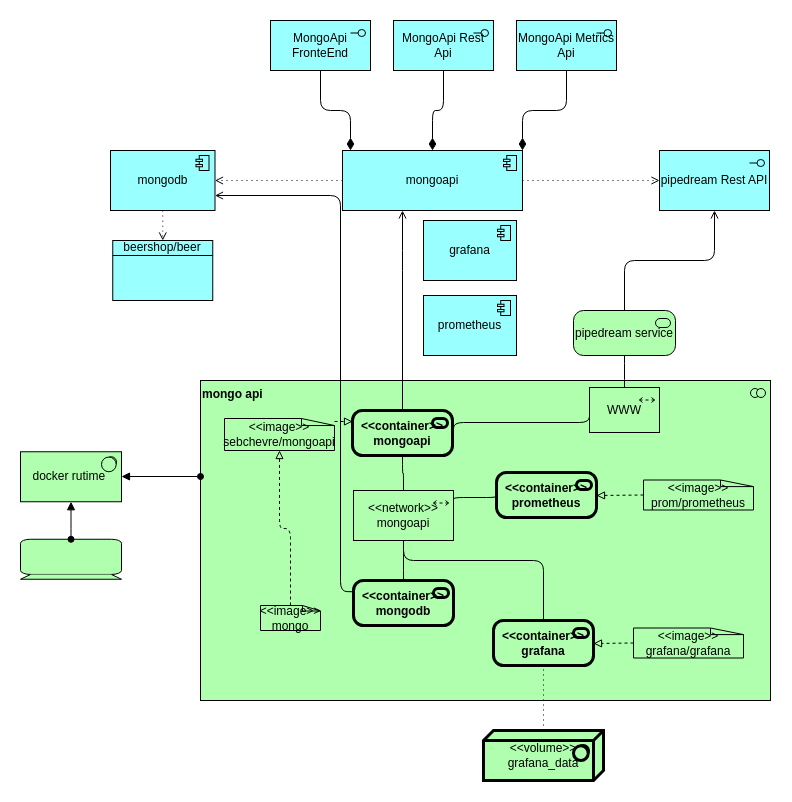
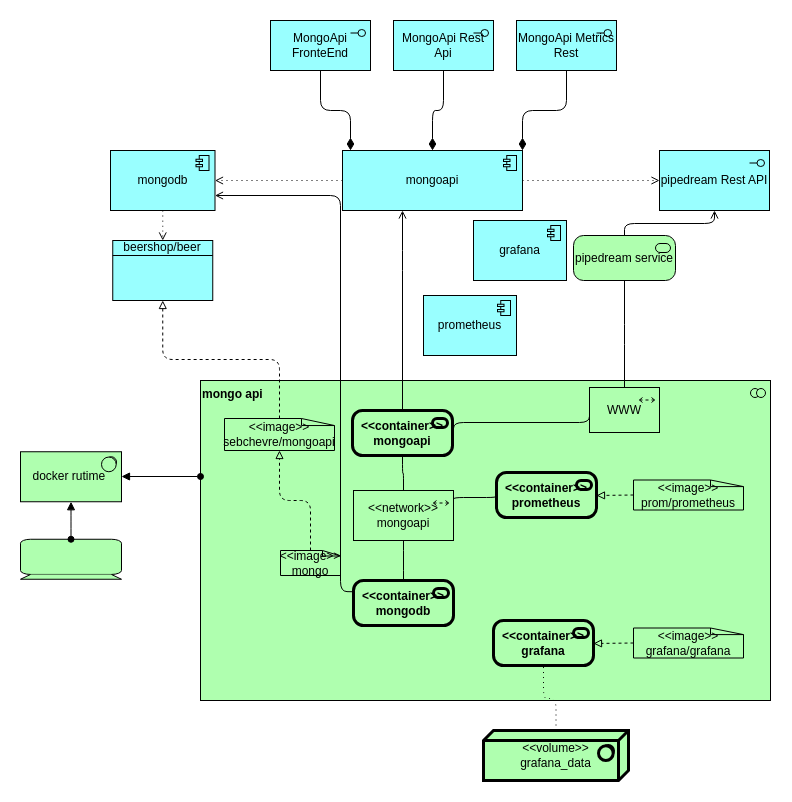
node "MongoApi Metrics Api": label "MongoApi Metrics Api" -> "MongoApi Metrics Rest"
node "grafana": moved (470, 251) -> (520, 251)
node "pipedream service": moved (625, 333) -> (625, 258)
edge "<<image>> sebchevre/mongoapi" -> "<<container>> mongoapi": now "<<image>> sebchevre/mongoapi" -> "beershop/beer"
node "<<image>> prom/prometheus": moved (699, 495) -> (689, 495)
edge "<<network>> mongoapi" -- "<<container>> grafana": removed
node "<<image>> mongo": moved (291, 618) -> (311, 563)
node "<<volume>> grafana_data": size 120x50 -> 145x50
